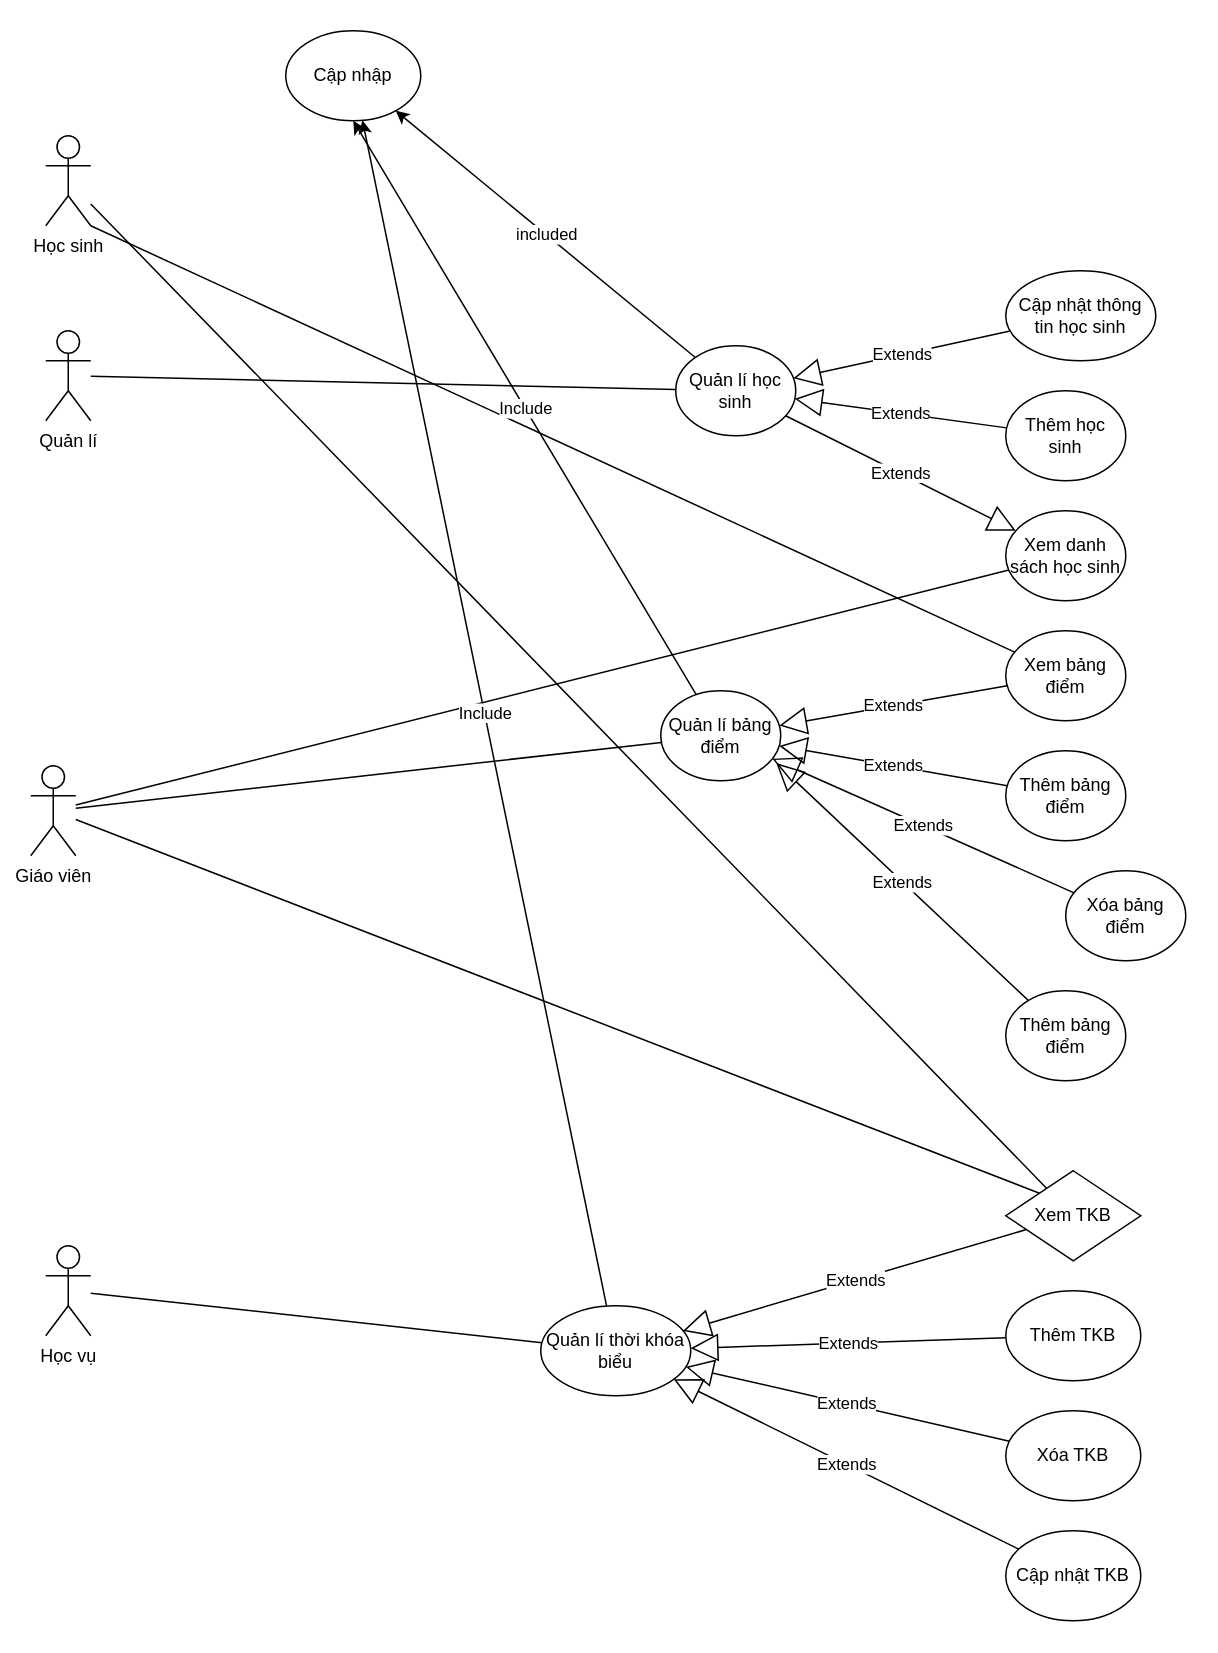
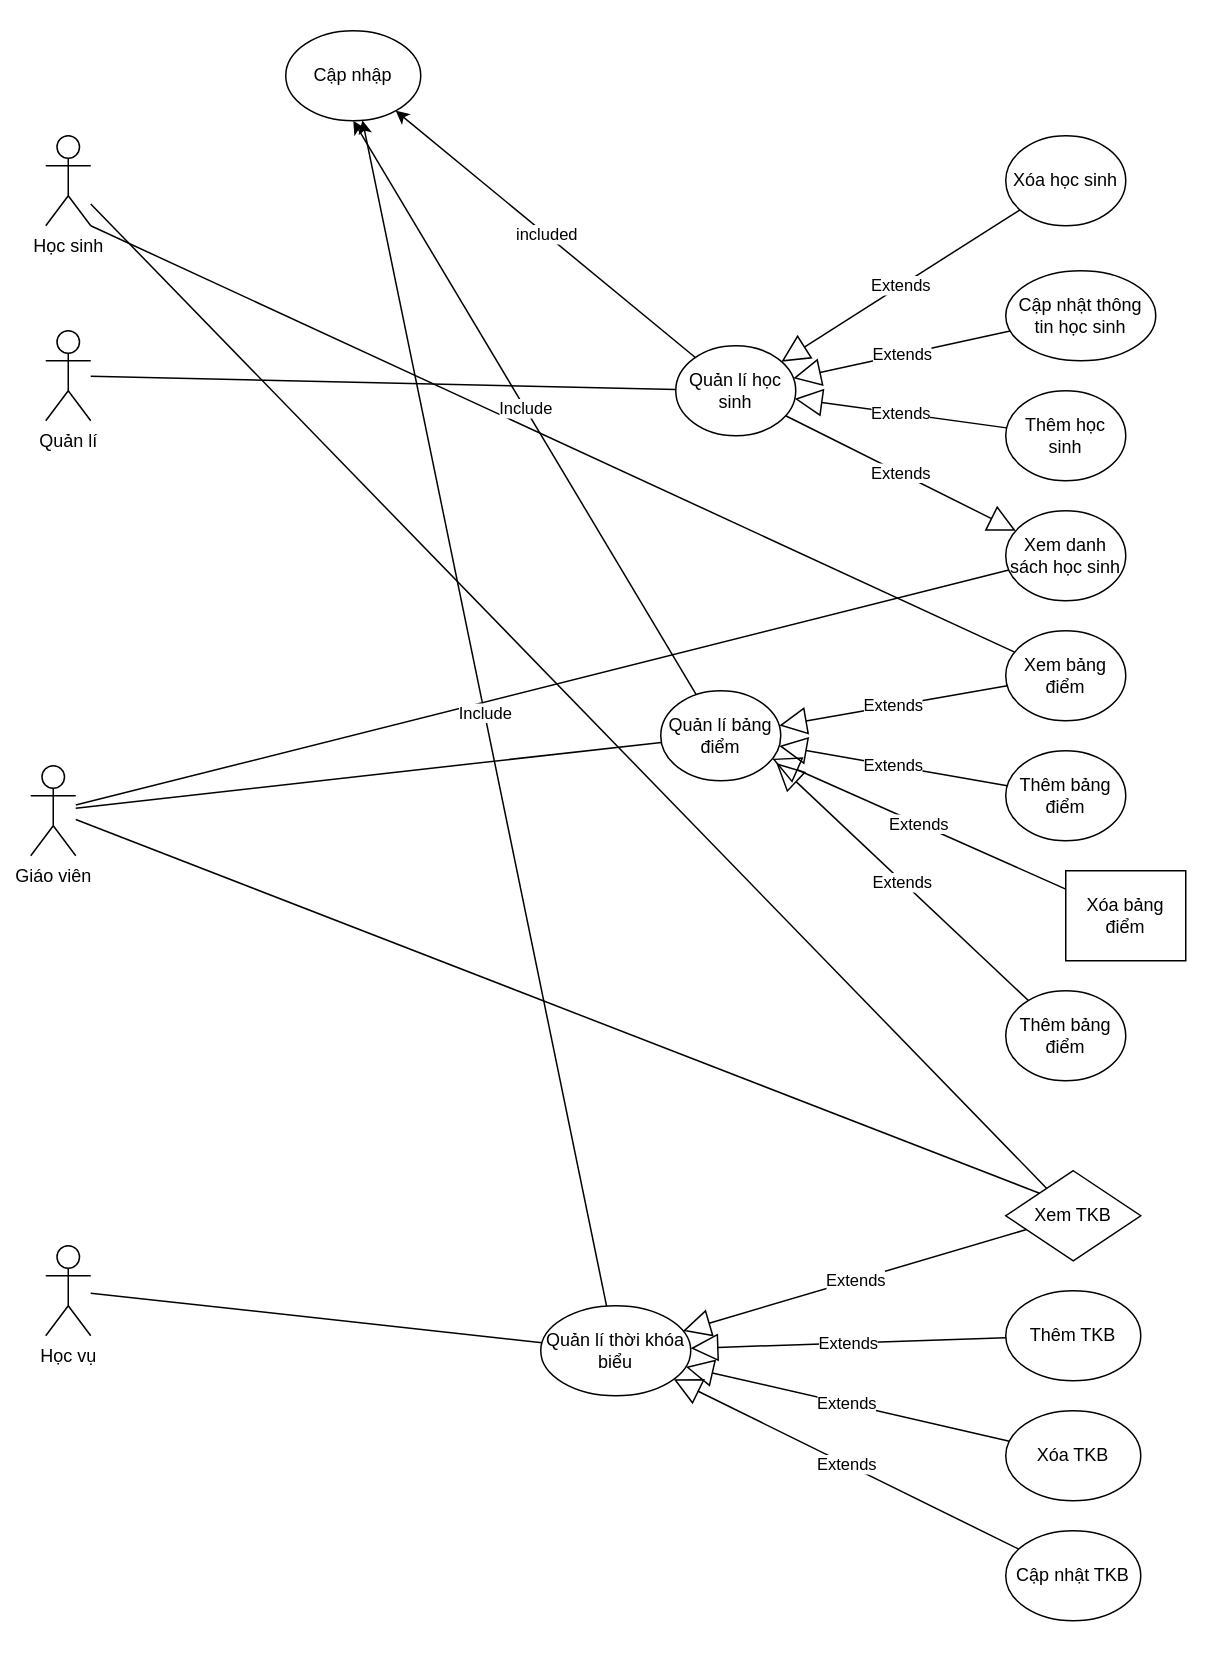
node "Xóa học sinh": added
edge "Xóa học sinh" -> "Quản lí học sinh": added, label "Extends"
node "Xóa bảng điểm": shape ellipse -> rectangle
